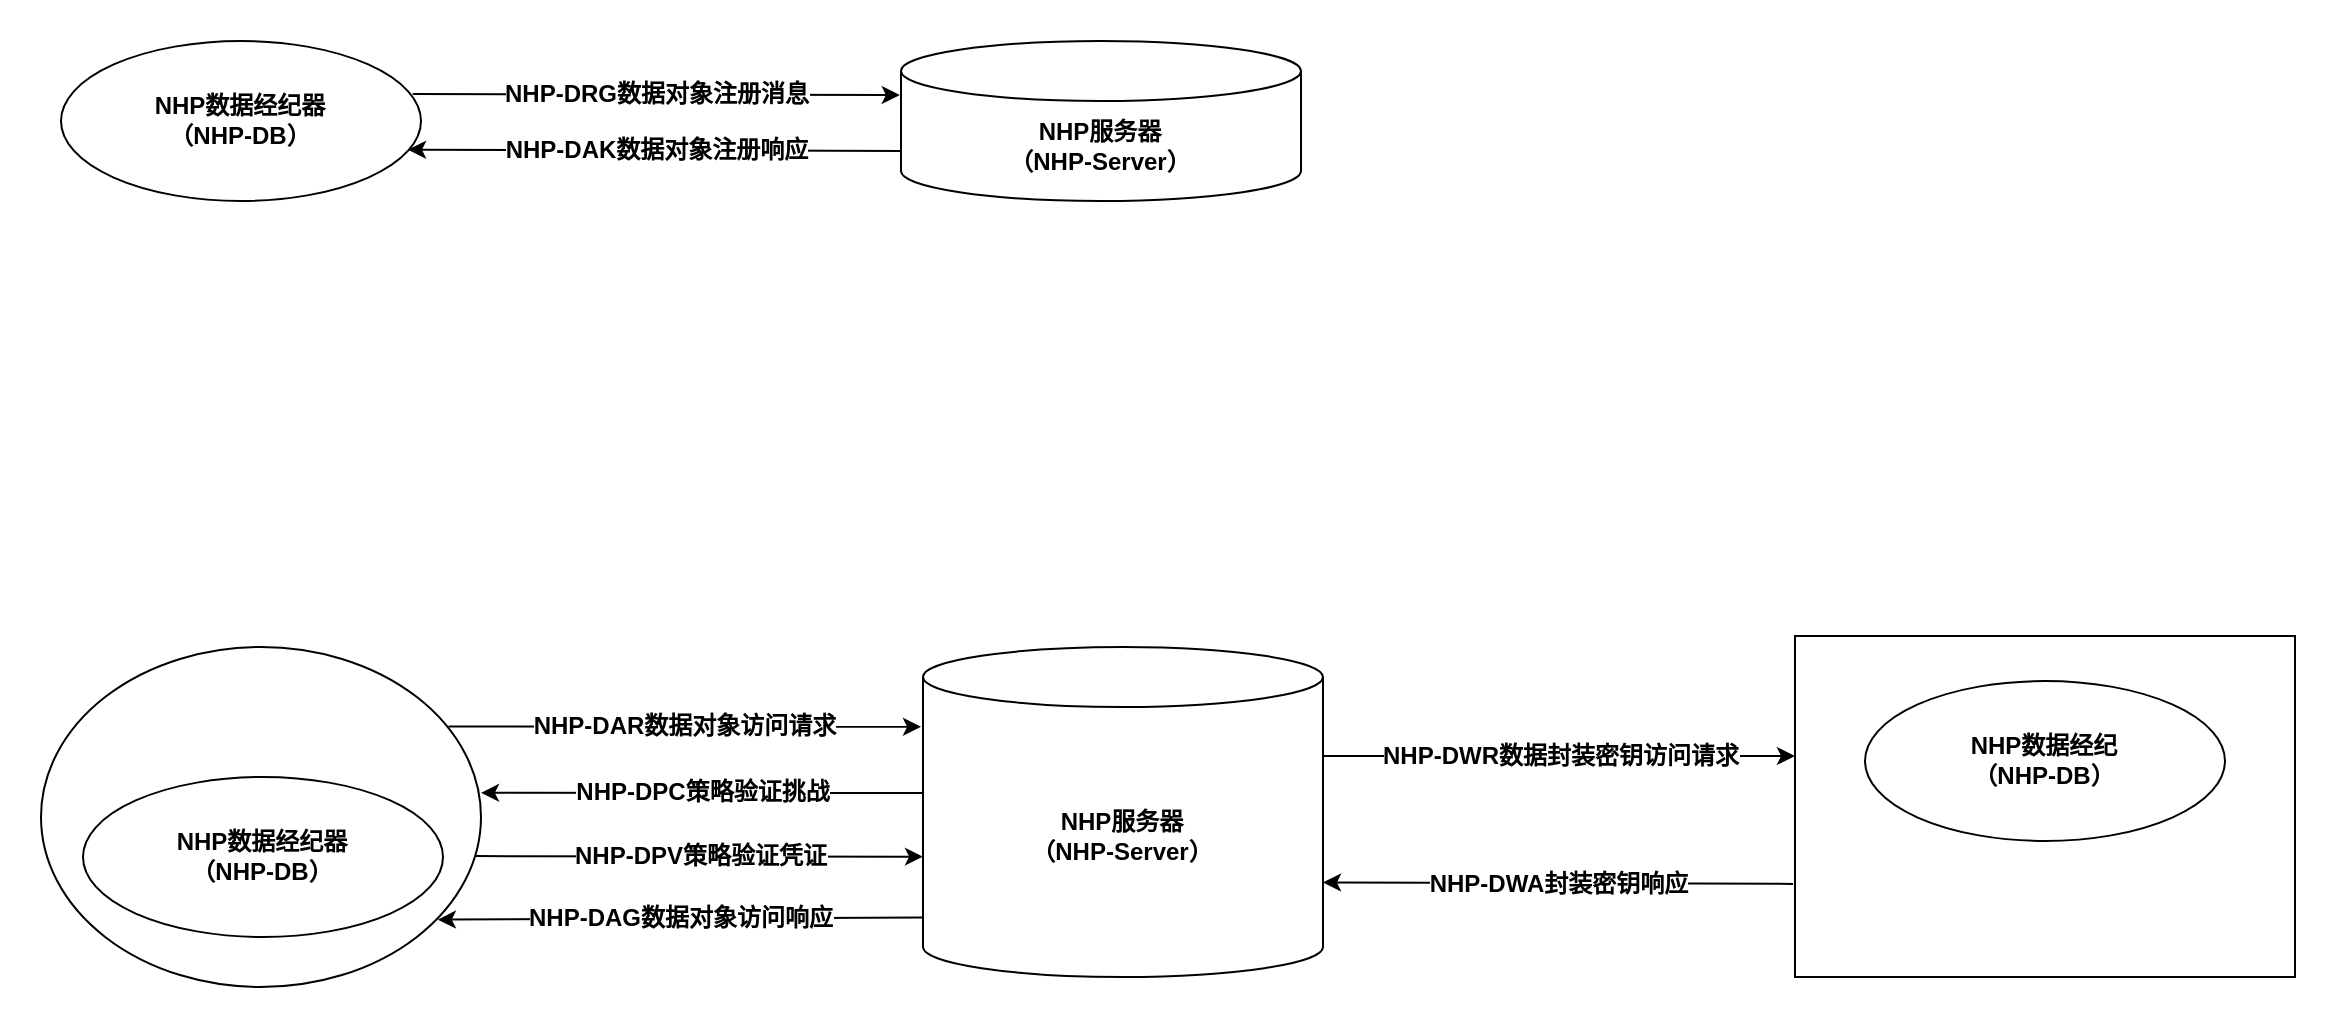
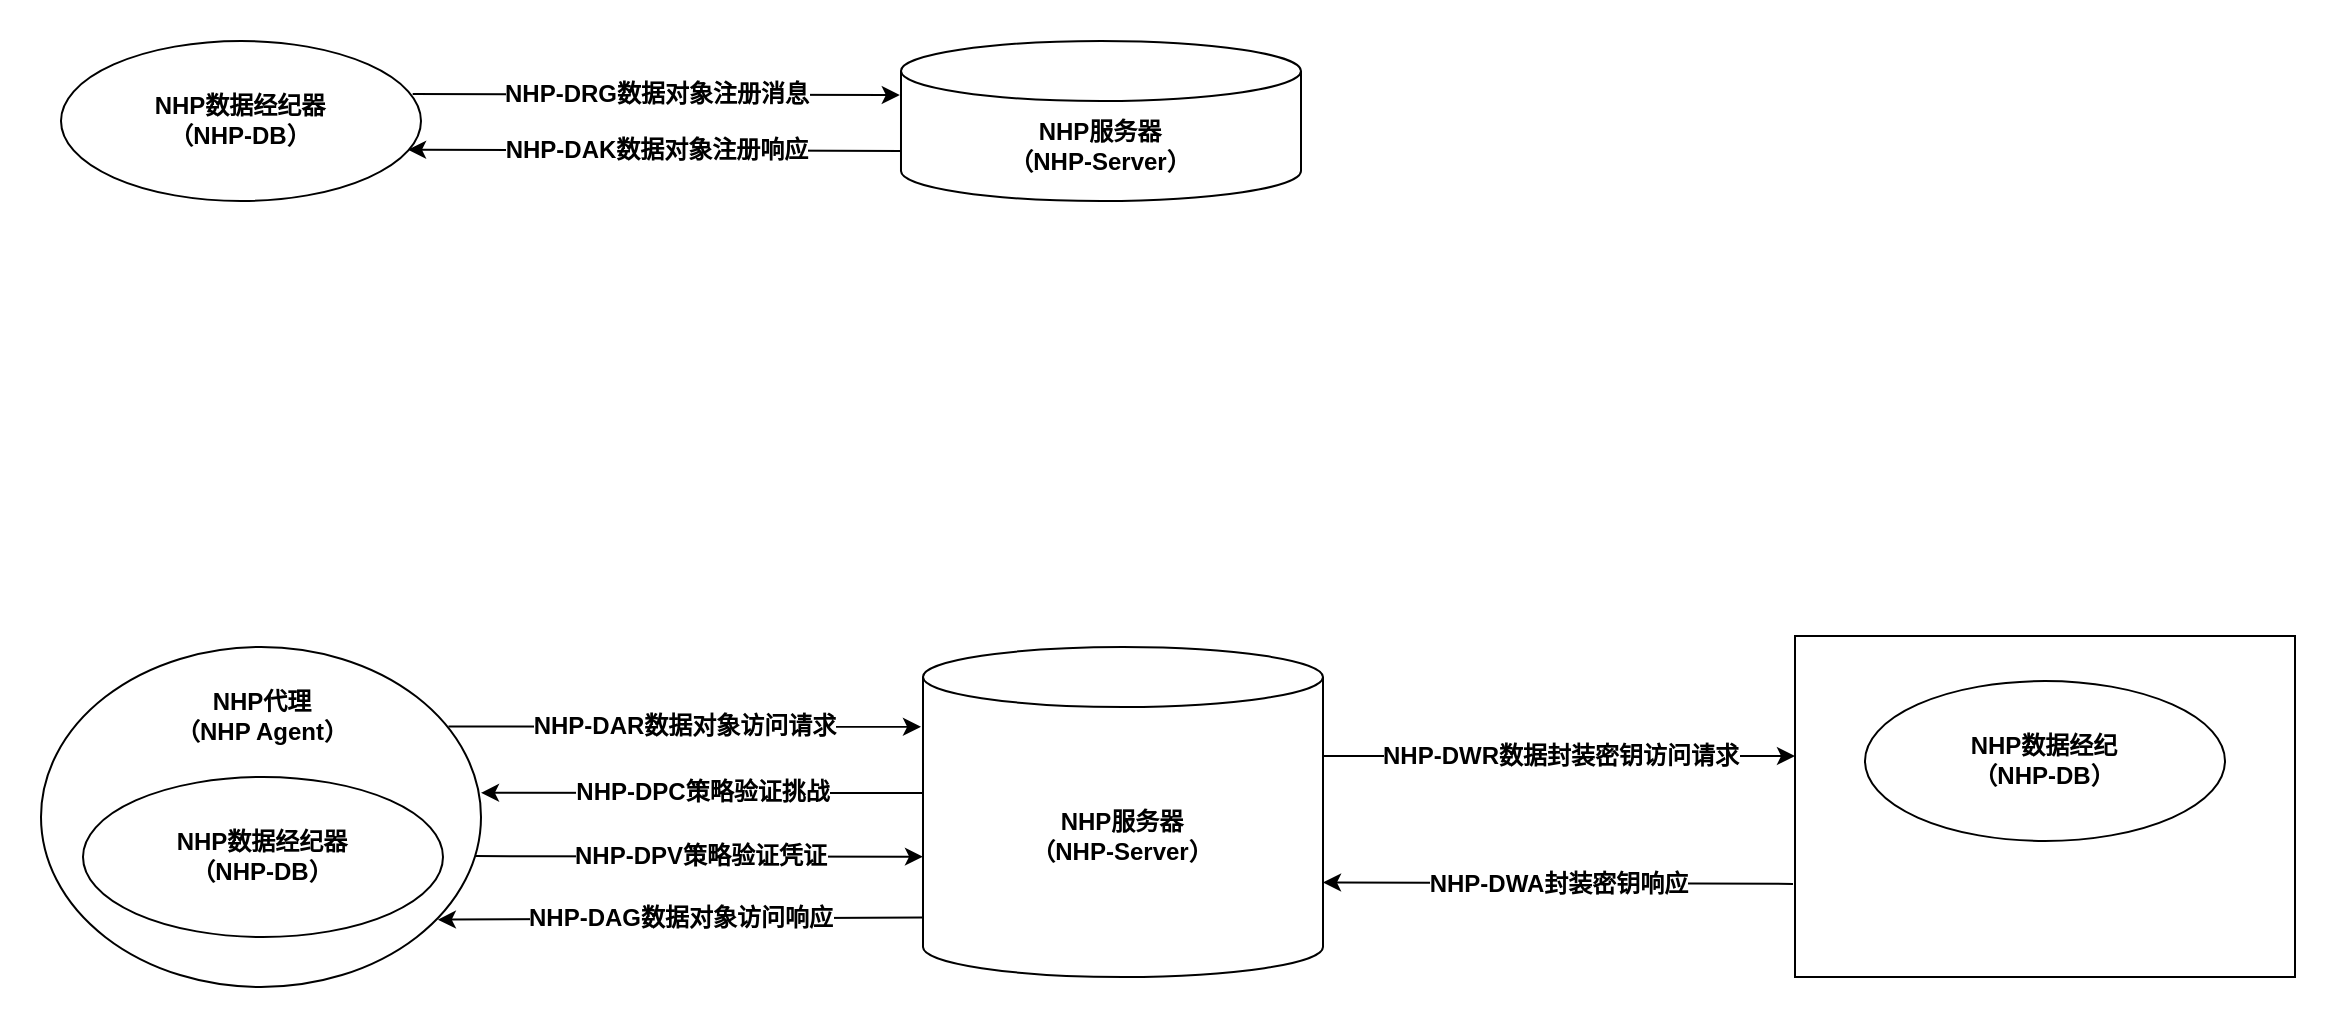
node "NHP代理 （NHP Agent）": added
